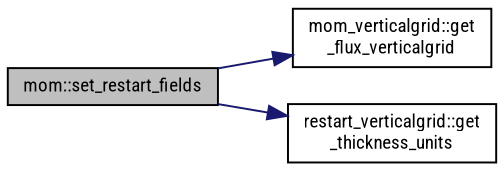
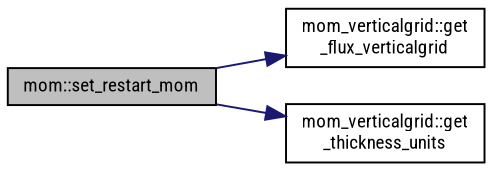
node "mom::set_restart_fields": label "mom::set_restart_fields" -> "mom::set_restart_mom"
node "restart_verticalgrid::get _thickness_units": label "restart_verticalgrid::get _thickness_units" -> "mom_verticalgrid::get _thickness_units"
